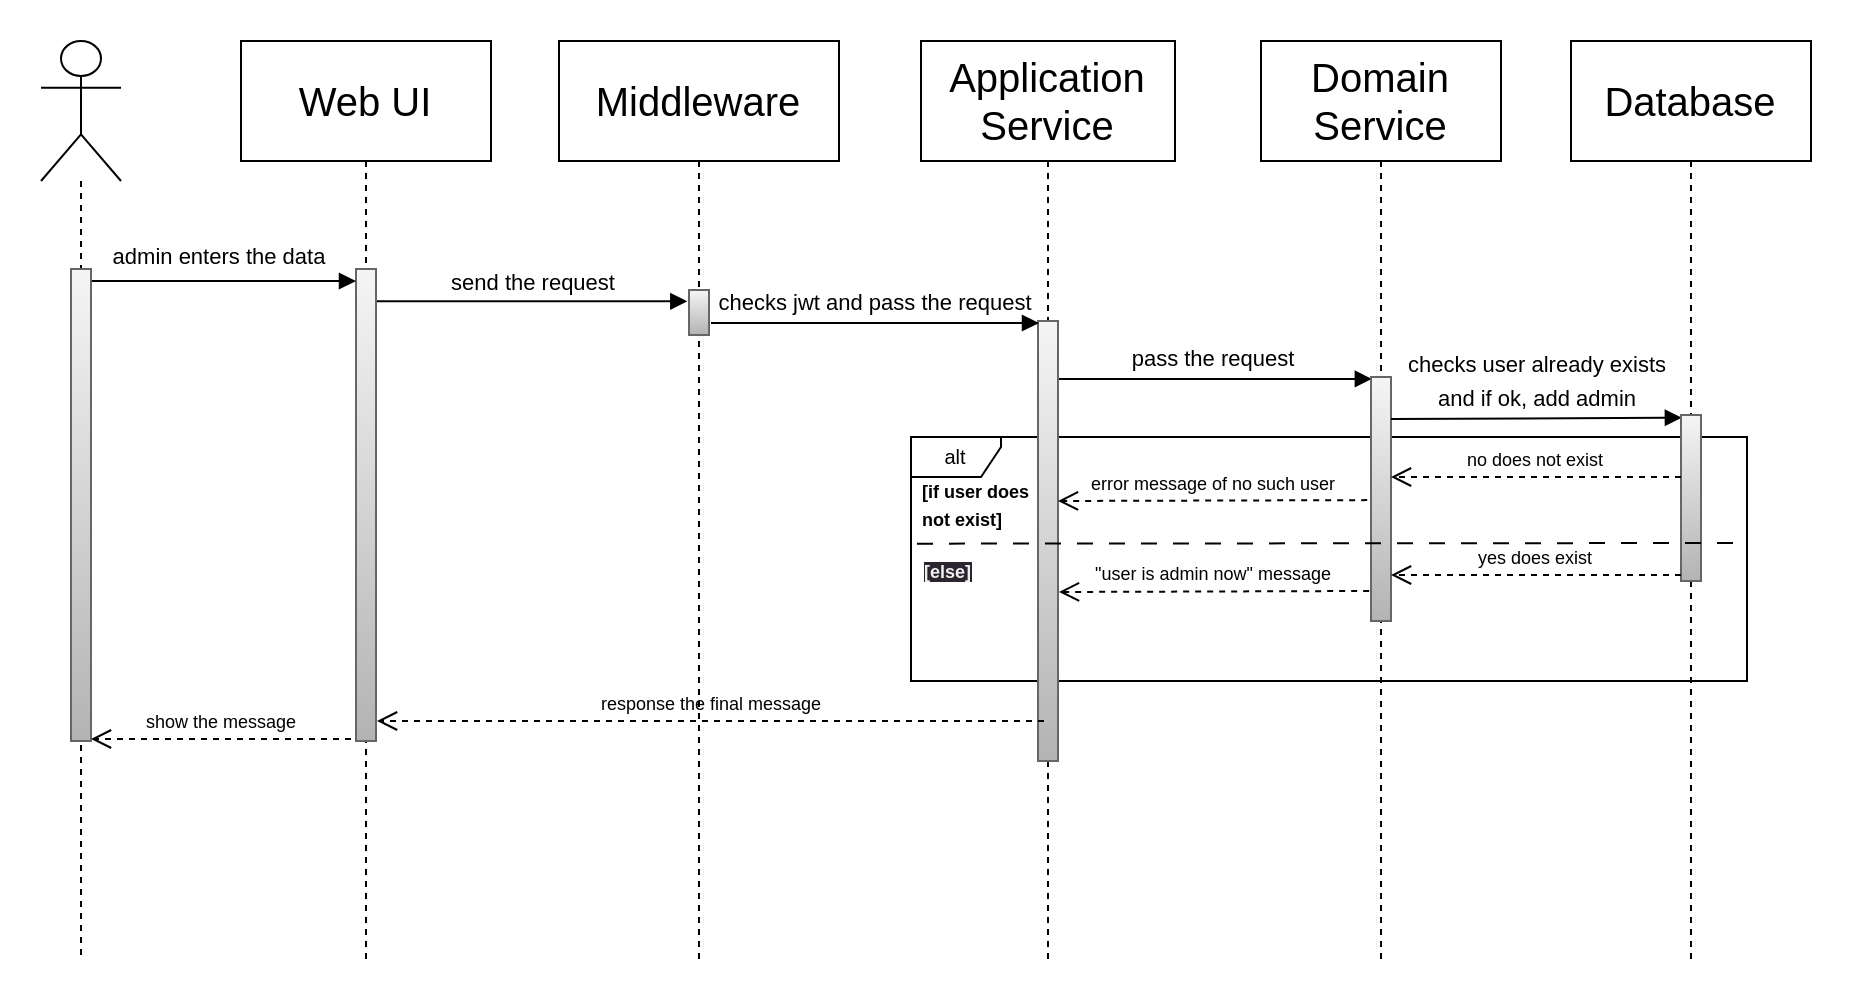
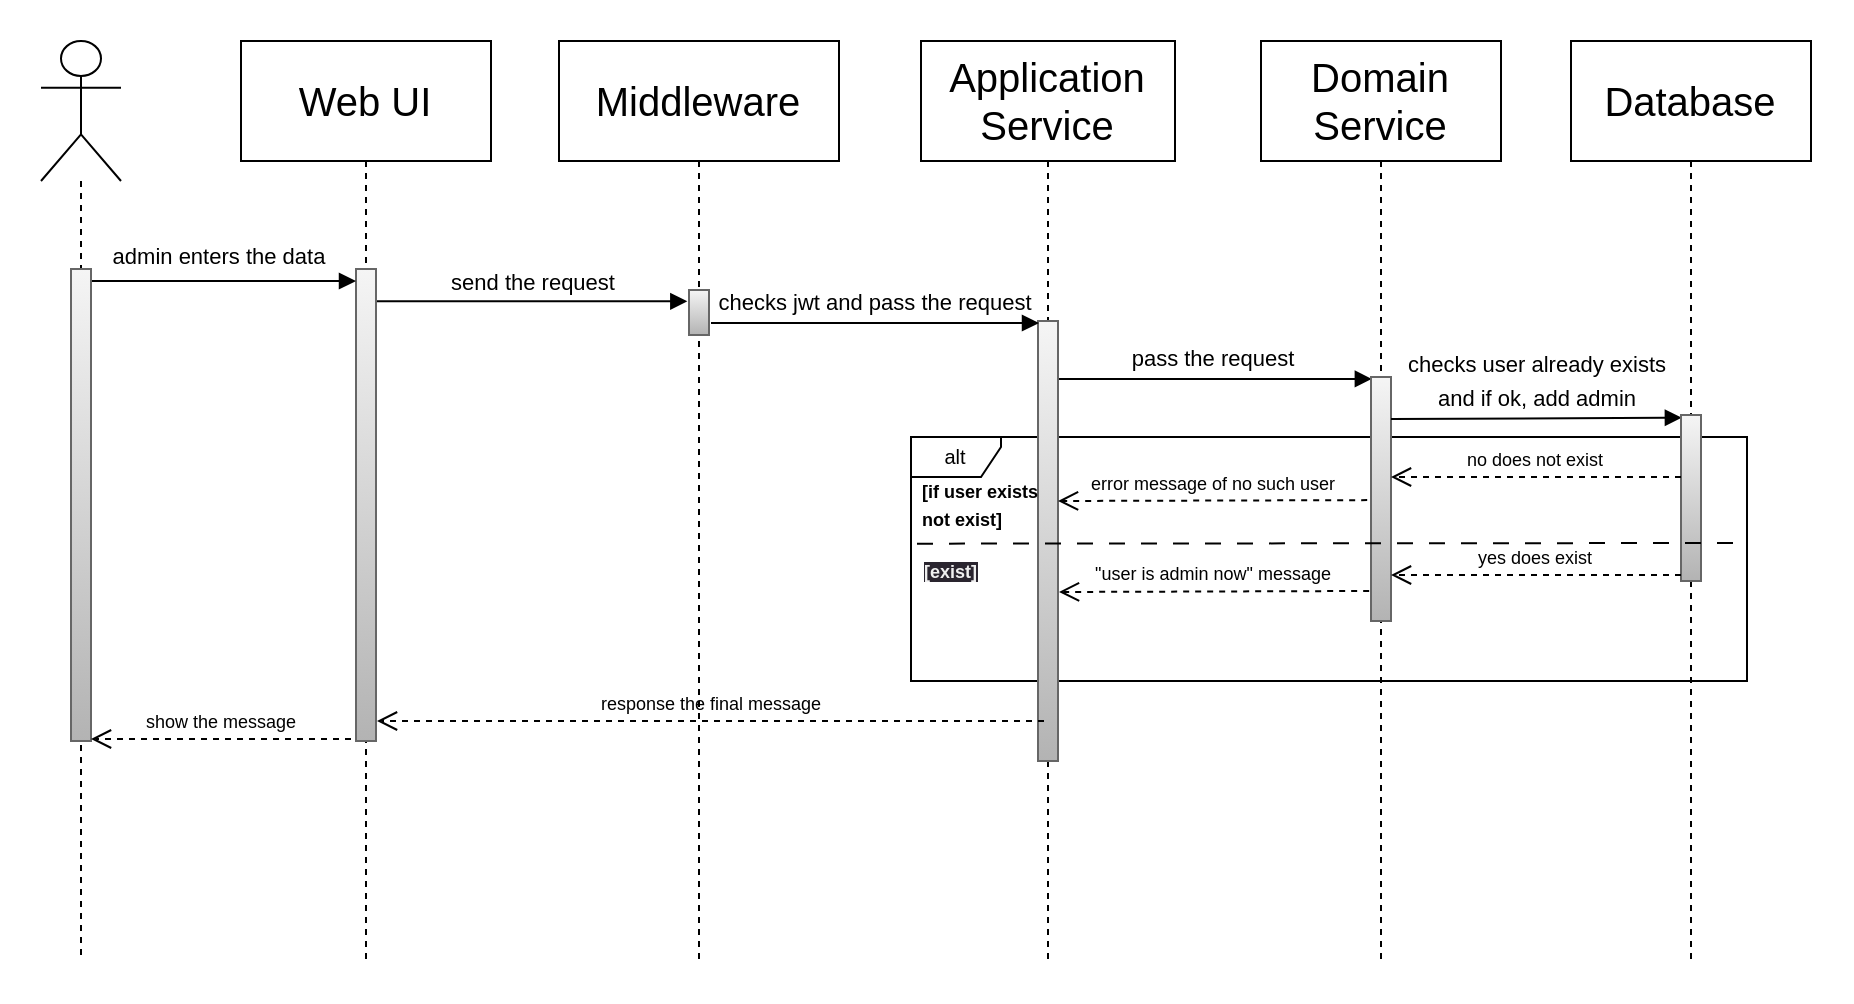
node "[if user does not exist]": label "[if user does not exist]" -> "[if user exists not exist]"
node "[else]": label "[else]" -> "[exist]"
